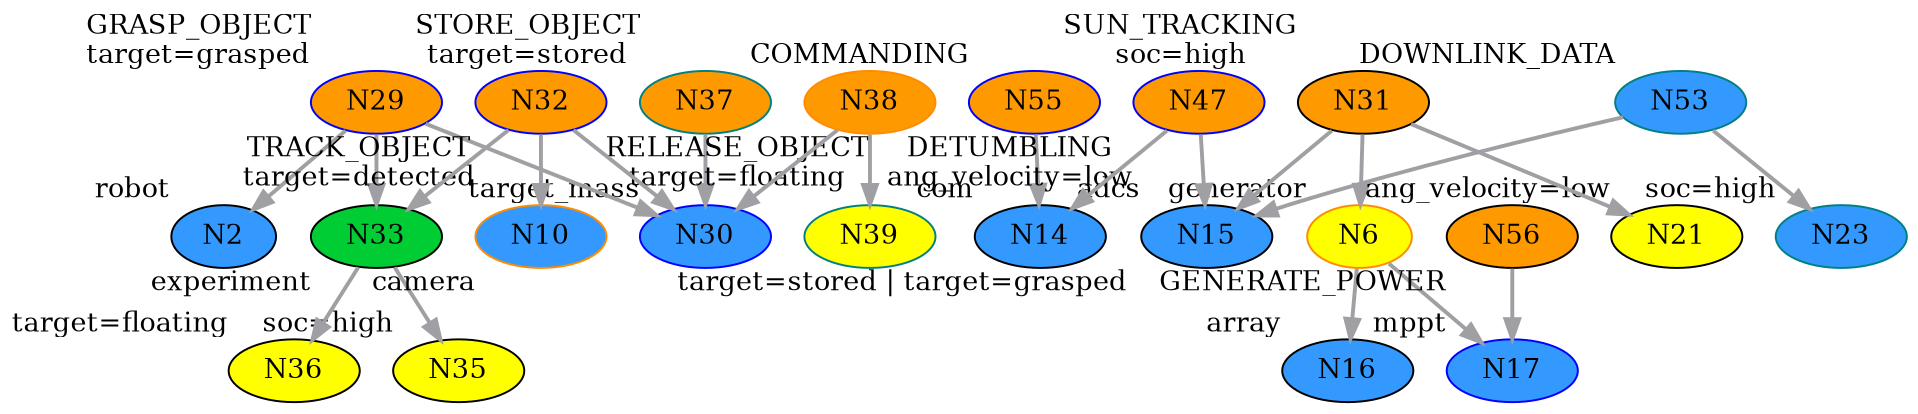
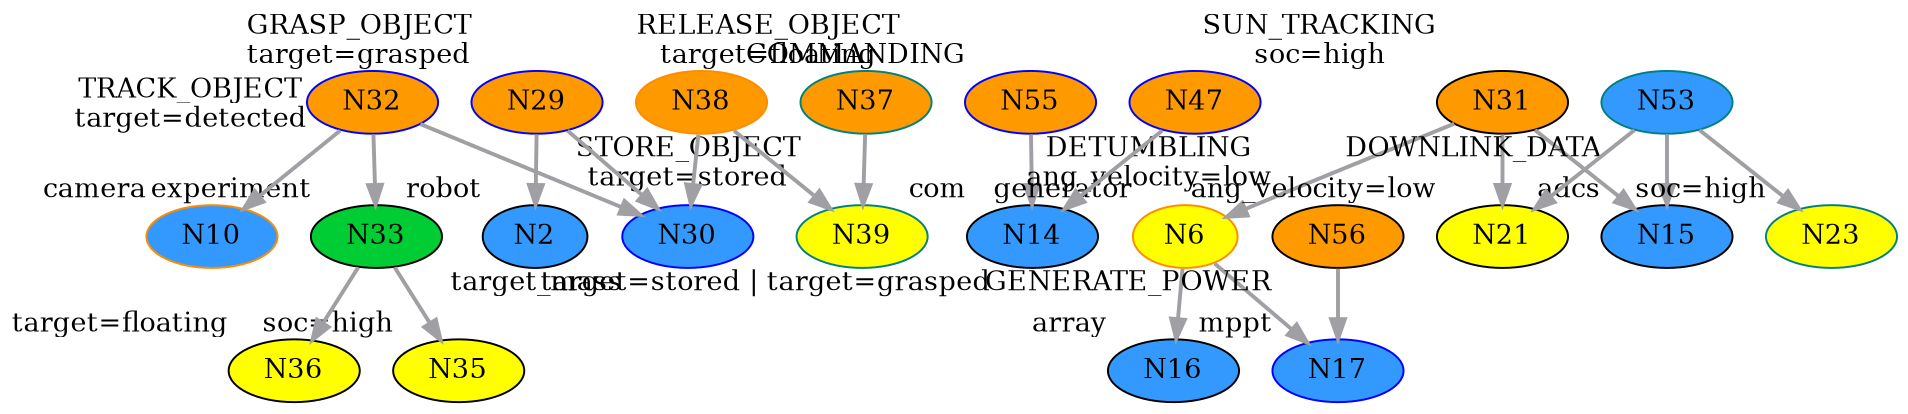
edge "N29 GRASP_OBJECT target=grasped" -> "N33 experiment": removed
edge "N37 STORE_OBJECT target=stored" -> "N30 target_mass": now "N37 STORE_OBJECT target=stored" -> "N39 target=stored | target=grasped"
edge "N47 DETUMBLING ang_velocity=low" -> "N15 adcs": removed
edge "N53 DOWNLINK_DATA" -> "N21 ang_velocity=low": added
node "N23 soc=high": fillcolor #3399ff -> #ffff00
